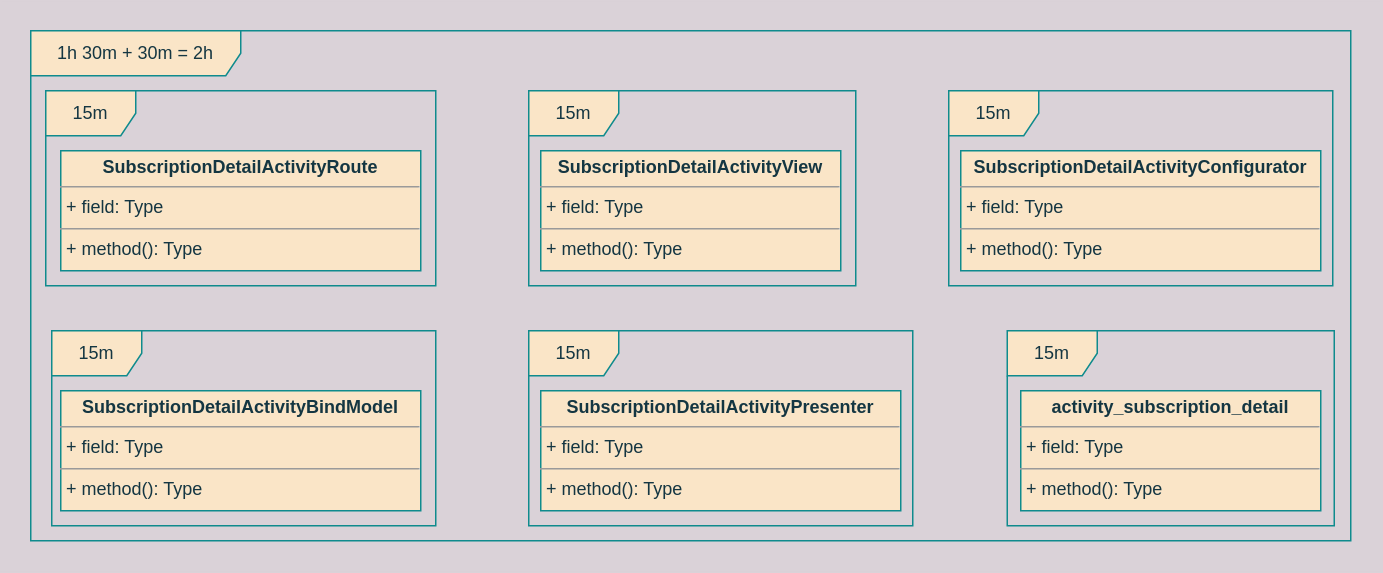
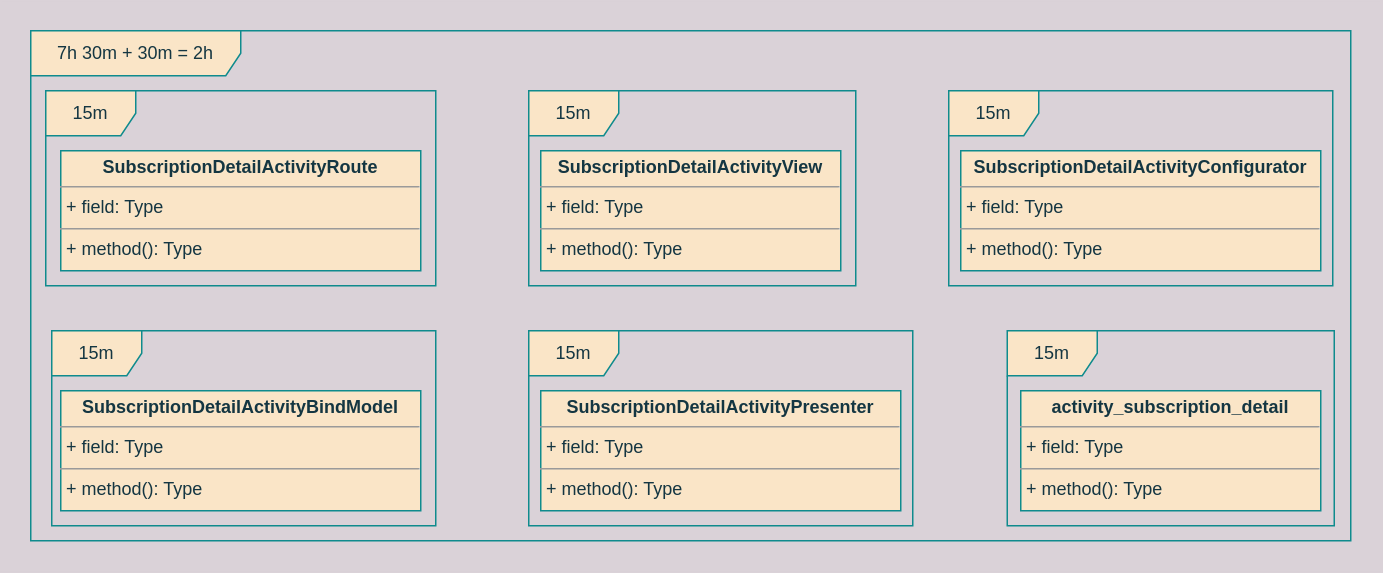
node "1h 30m + 30m = 2h": label "1h 30m + 30m = 2h" -> "7h 30m + 30m = 2h"
